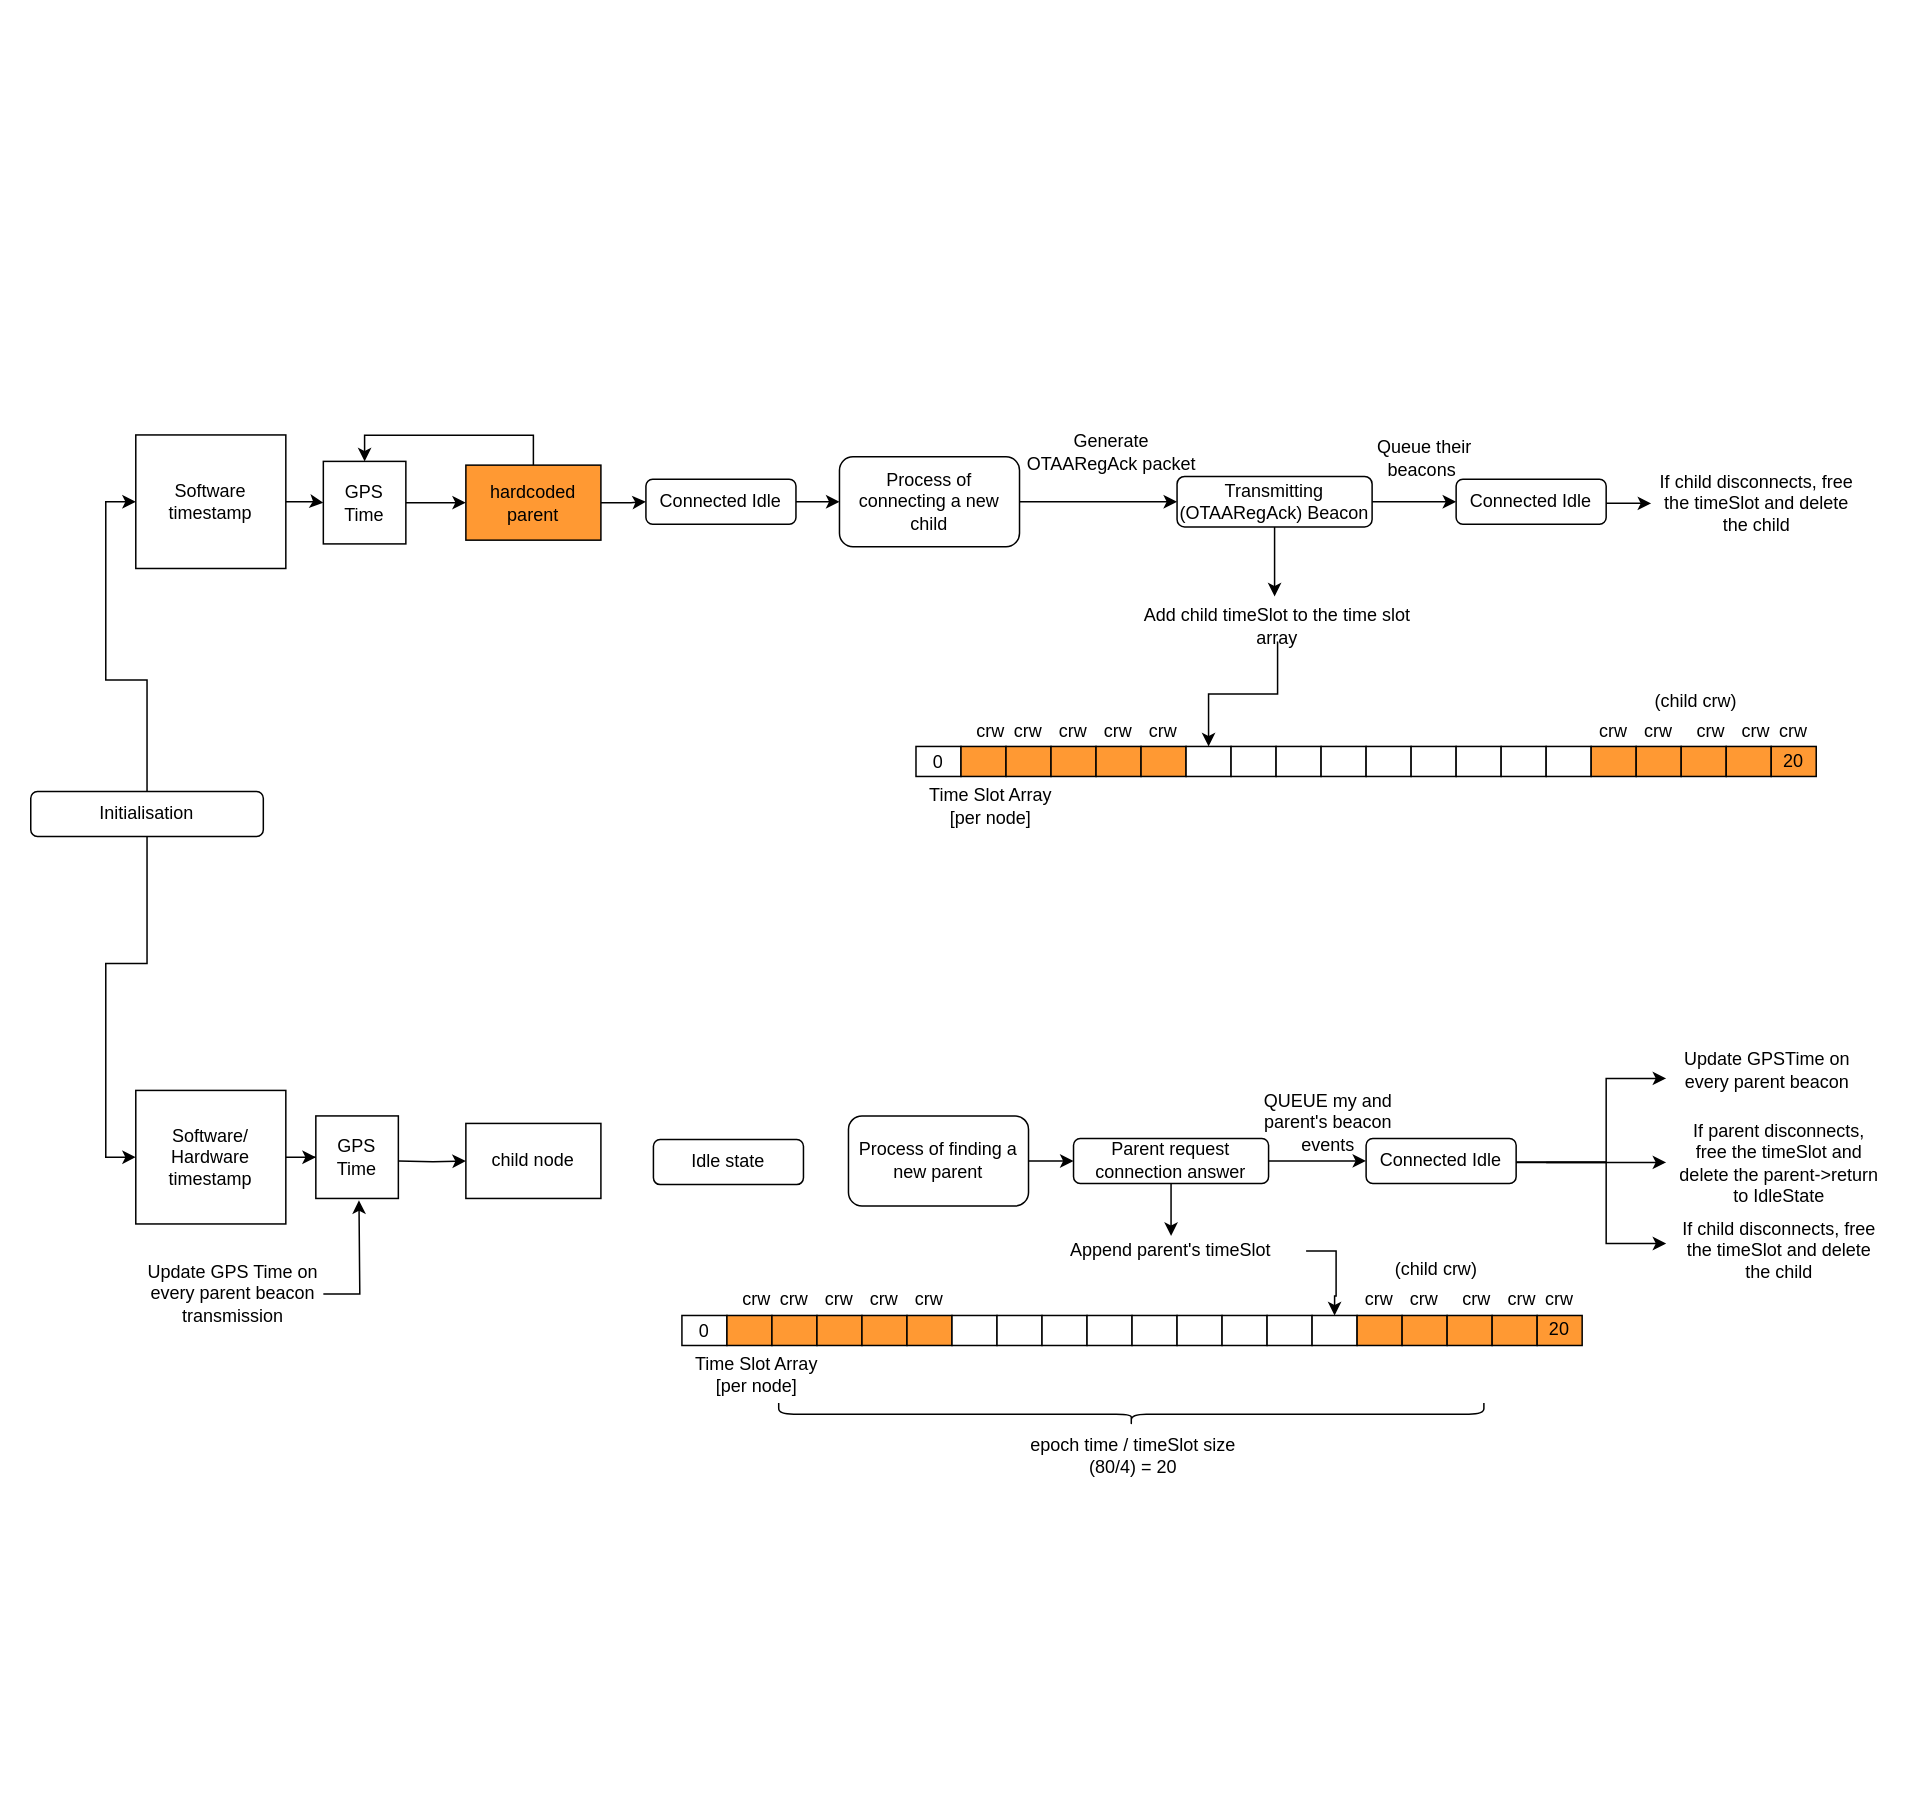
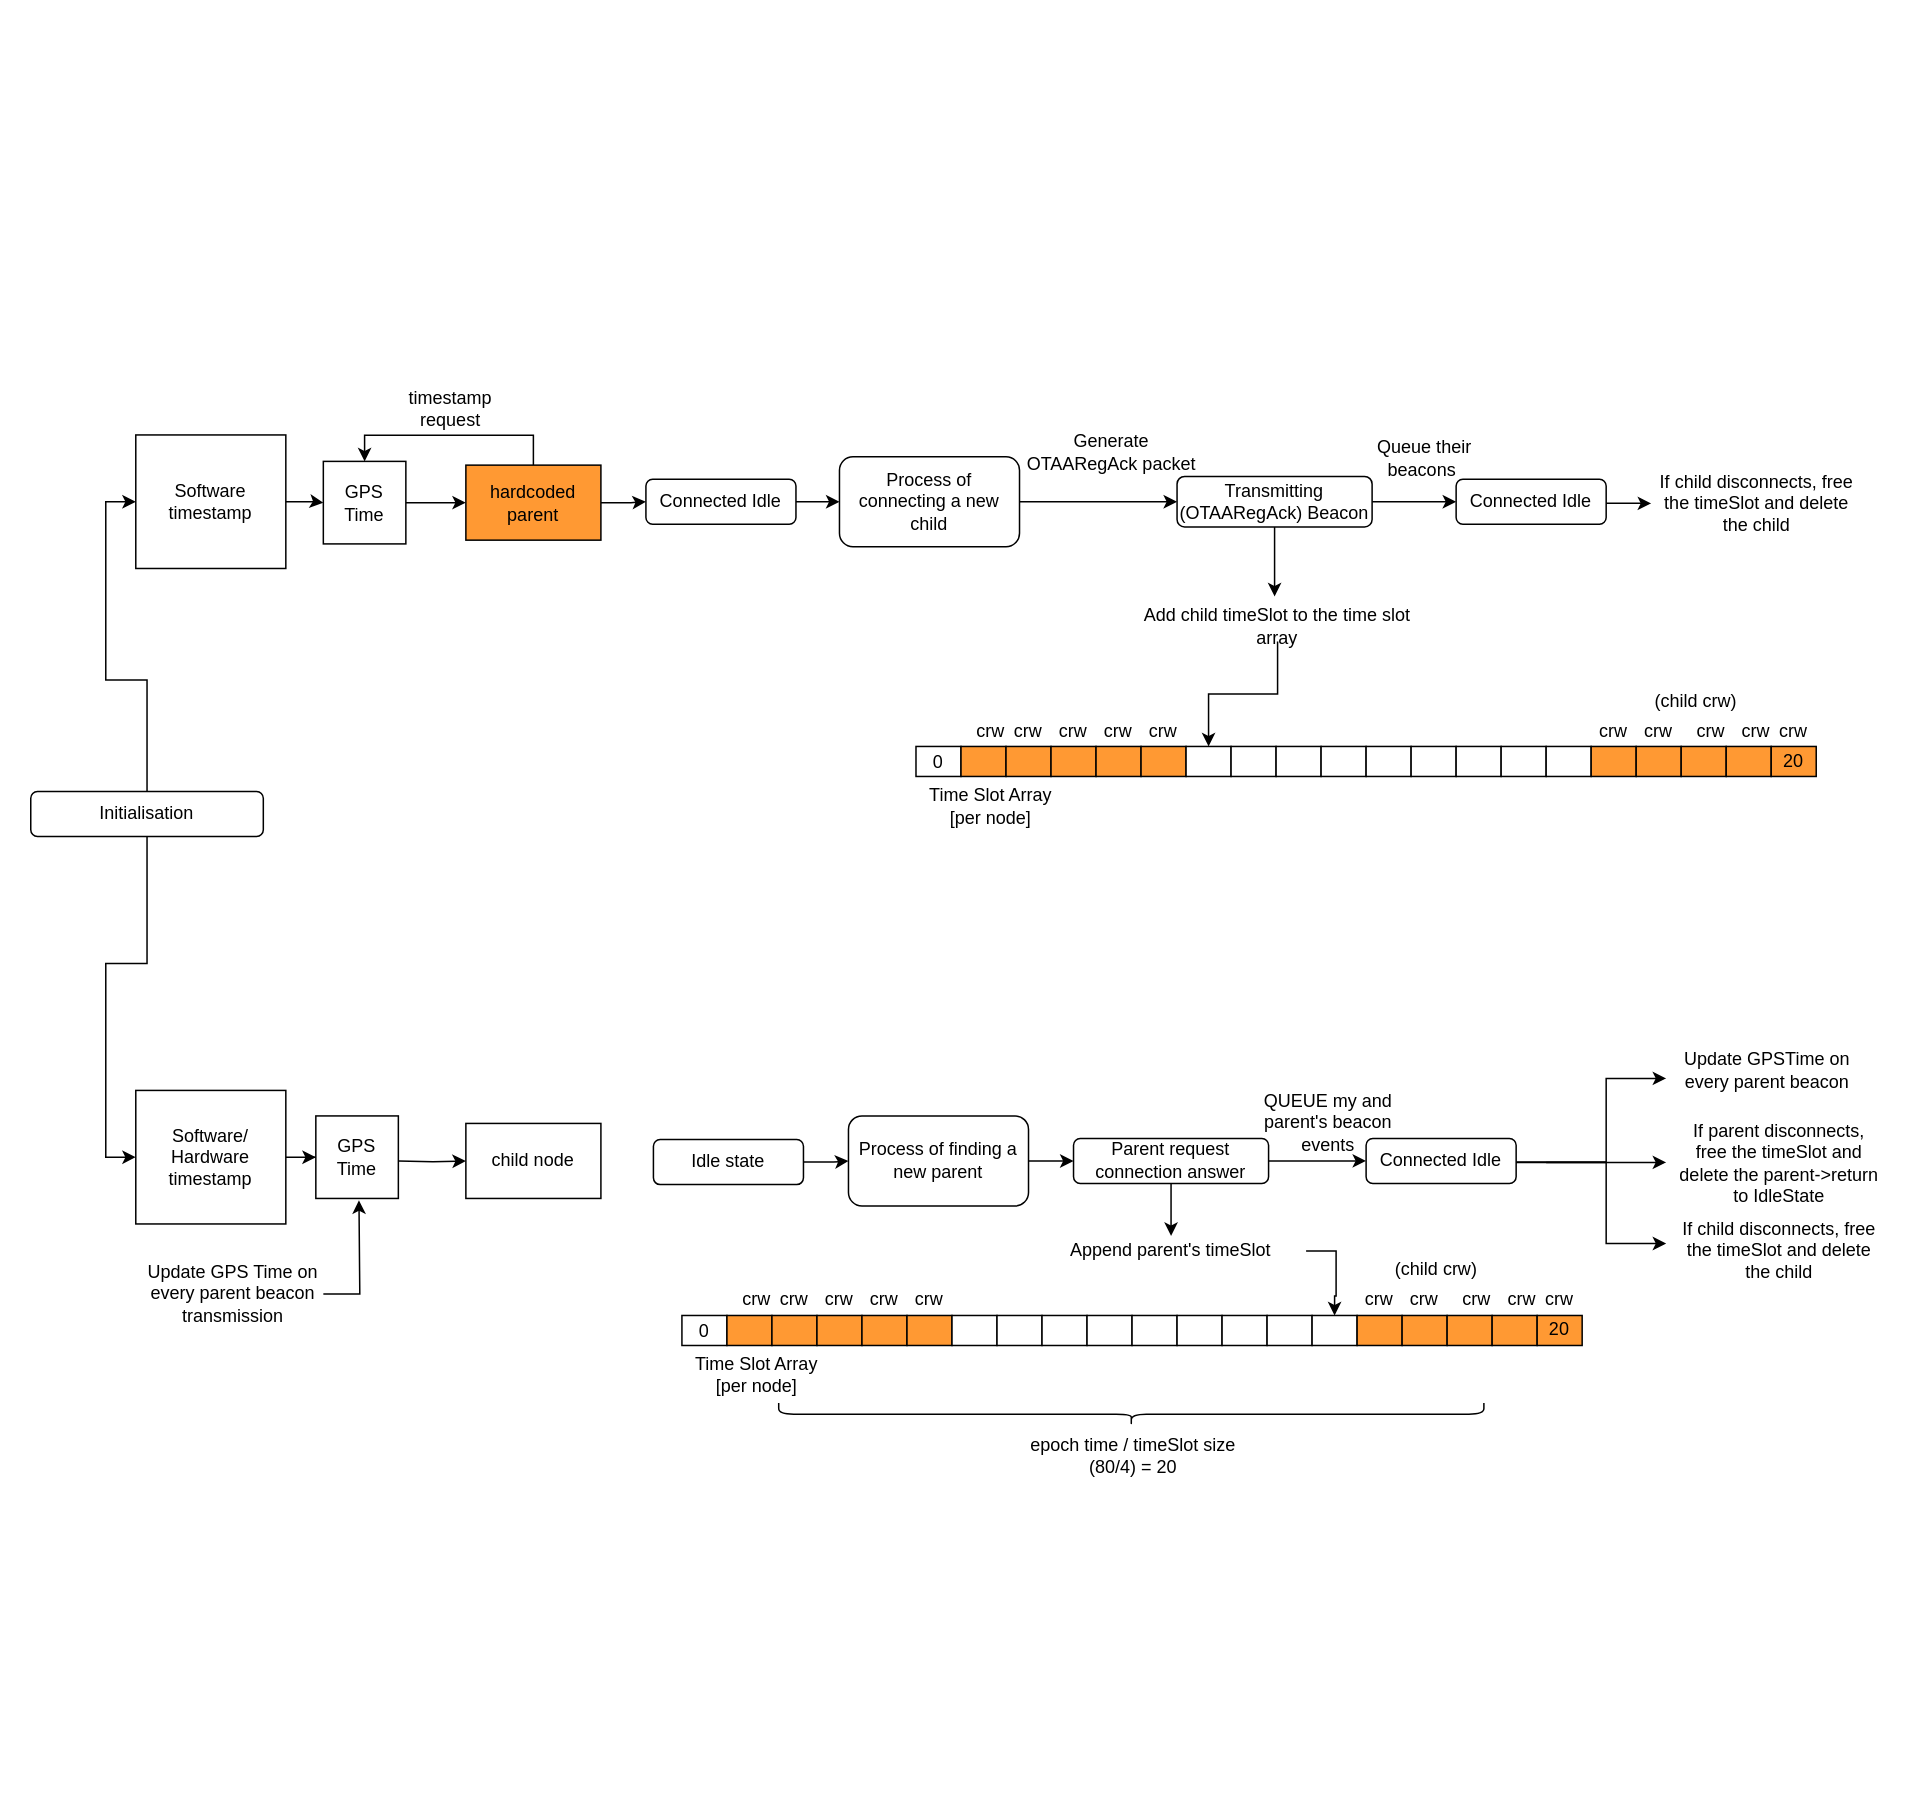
node "timestamp request": added
edge "Idle state" -> "Process of finding a new parent": added
